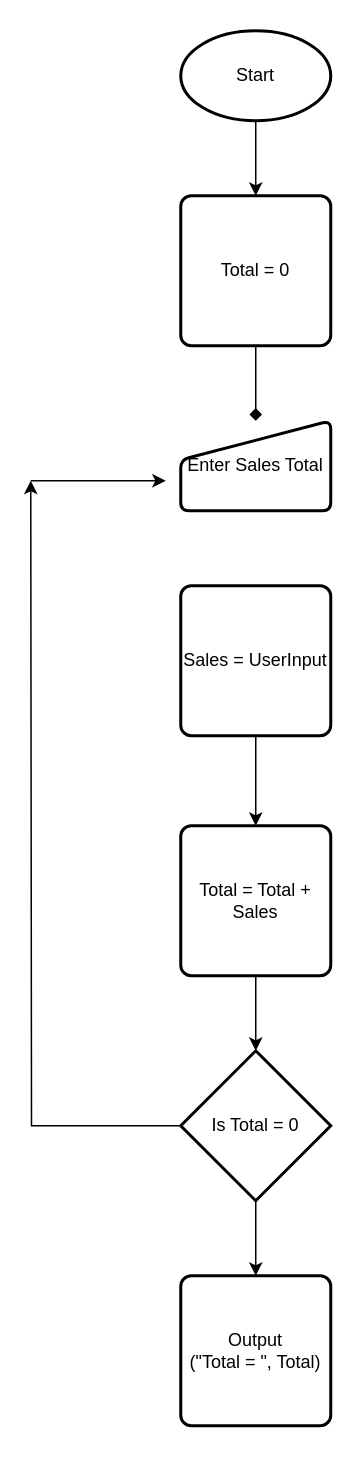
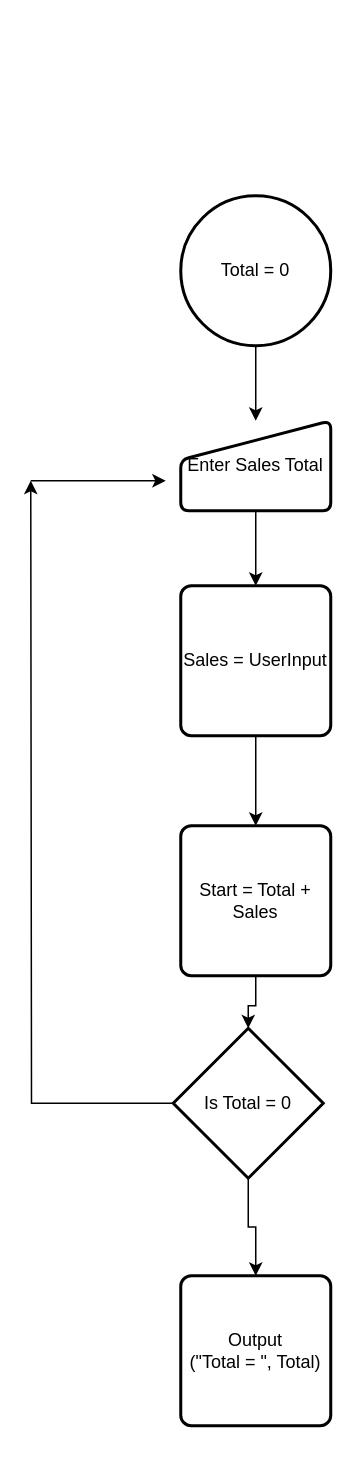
node "Start": removed
edge "Start" -> "Total = 0": removed
node "Total = 0": shape rounded rectangle -> ellipse
edge "Total = 0" -> "Enter Sales Total": arrowhead diamond -> classic
edge "Enter Sales Total" -> "Sales = UserInput": added
node "Total = Total + Sales": label "Total = Total + Sales" -> "Start = Total + Sales"
node "Is Total = 0": moved (256, 1126) -> (248, 1103)
